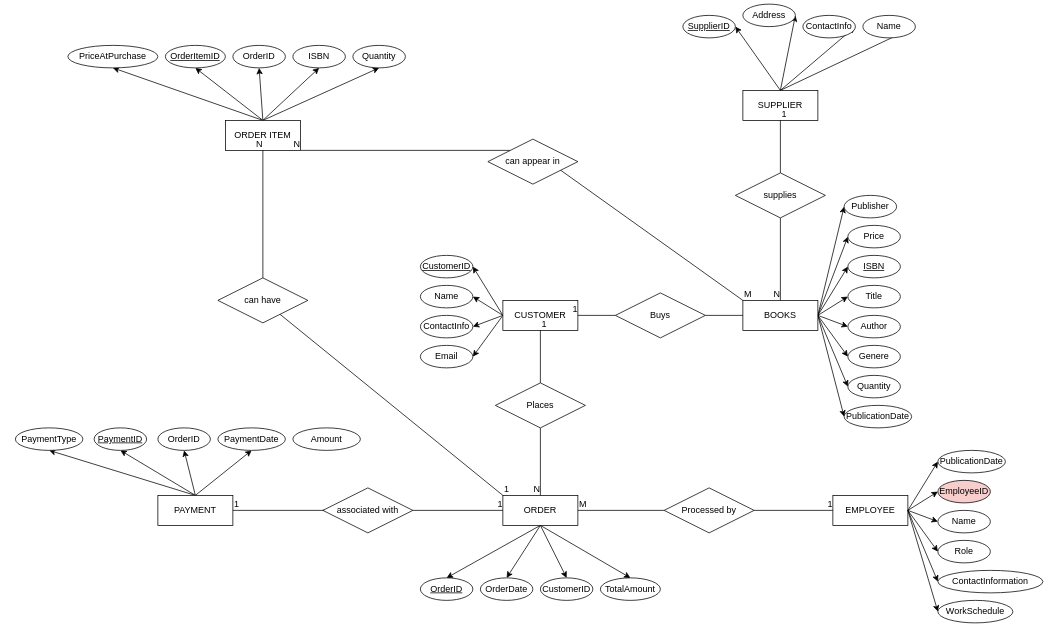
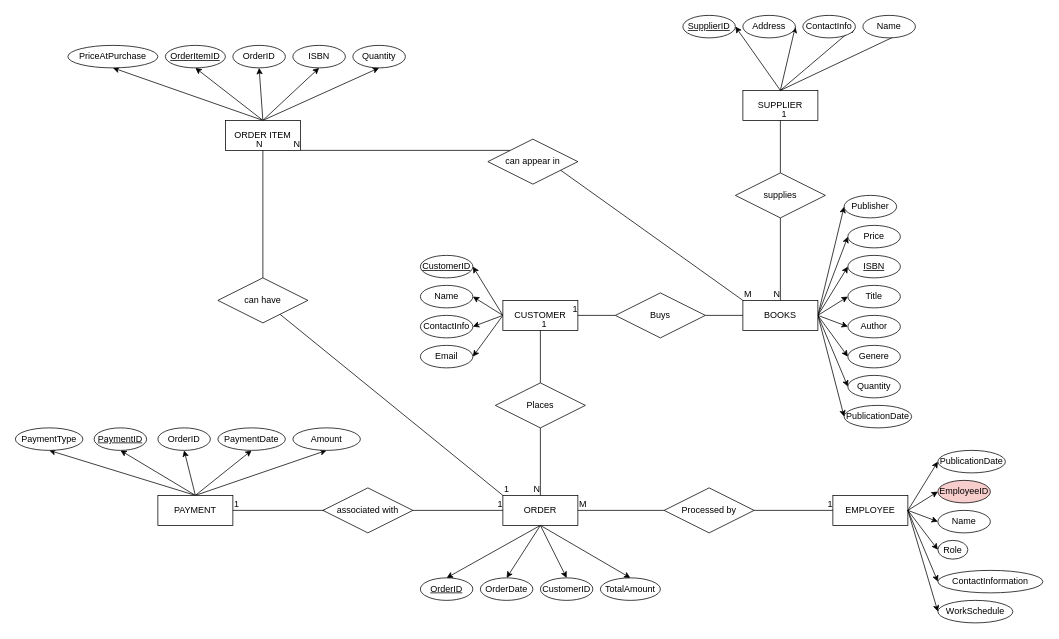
node "Address": moved (769, 15) -> (769, 27)
edge "PAYMENT" -> "Amount": added
node "Role": size 53x23 -> 30x19
